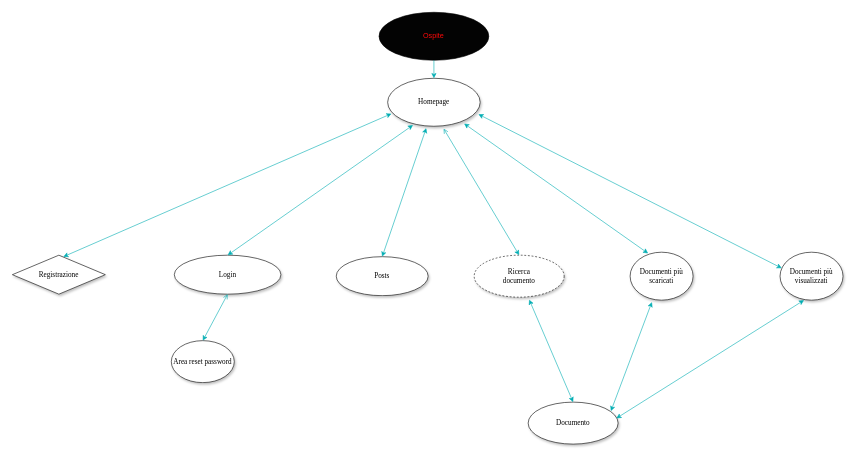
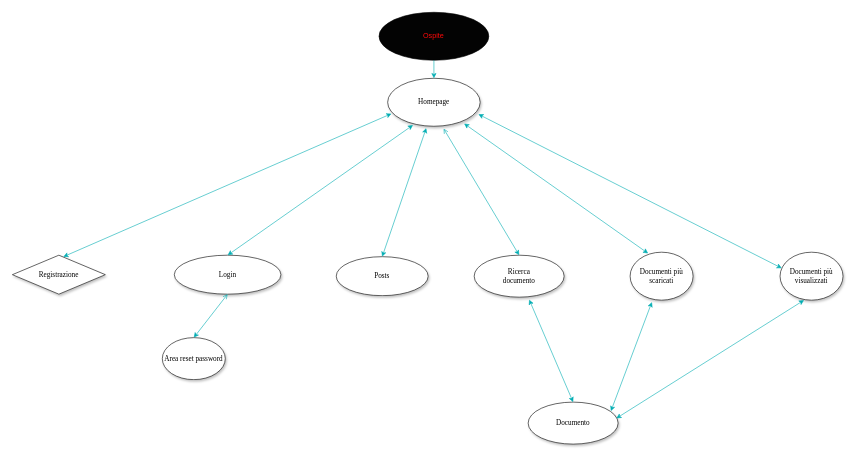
node "Ricerca documento": style dashed -> solid
node "Area reset password": moved (203, 362) -> (194, 359)
